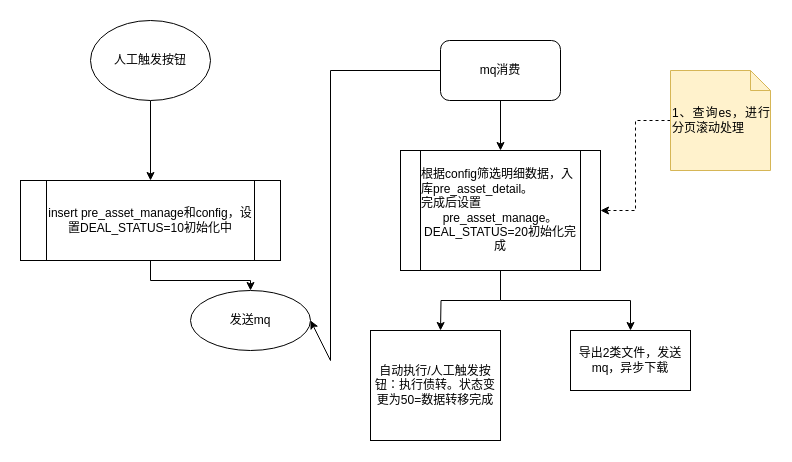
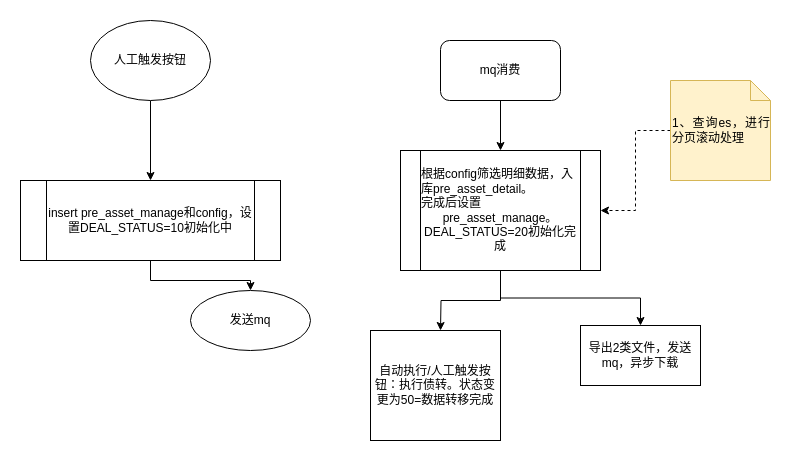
node "1、查询es，进行分页滚动处理": moved (721, 121) -> (721, 131)
edge "mq消费" -> "发送mq": removed
node "导出2类文件，发送mq，异步下载": moved (631, 361) -> (641, 356)
